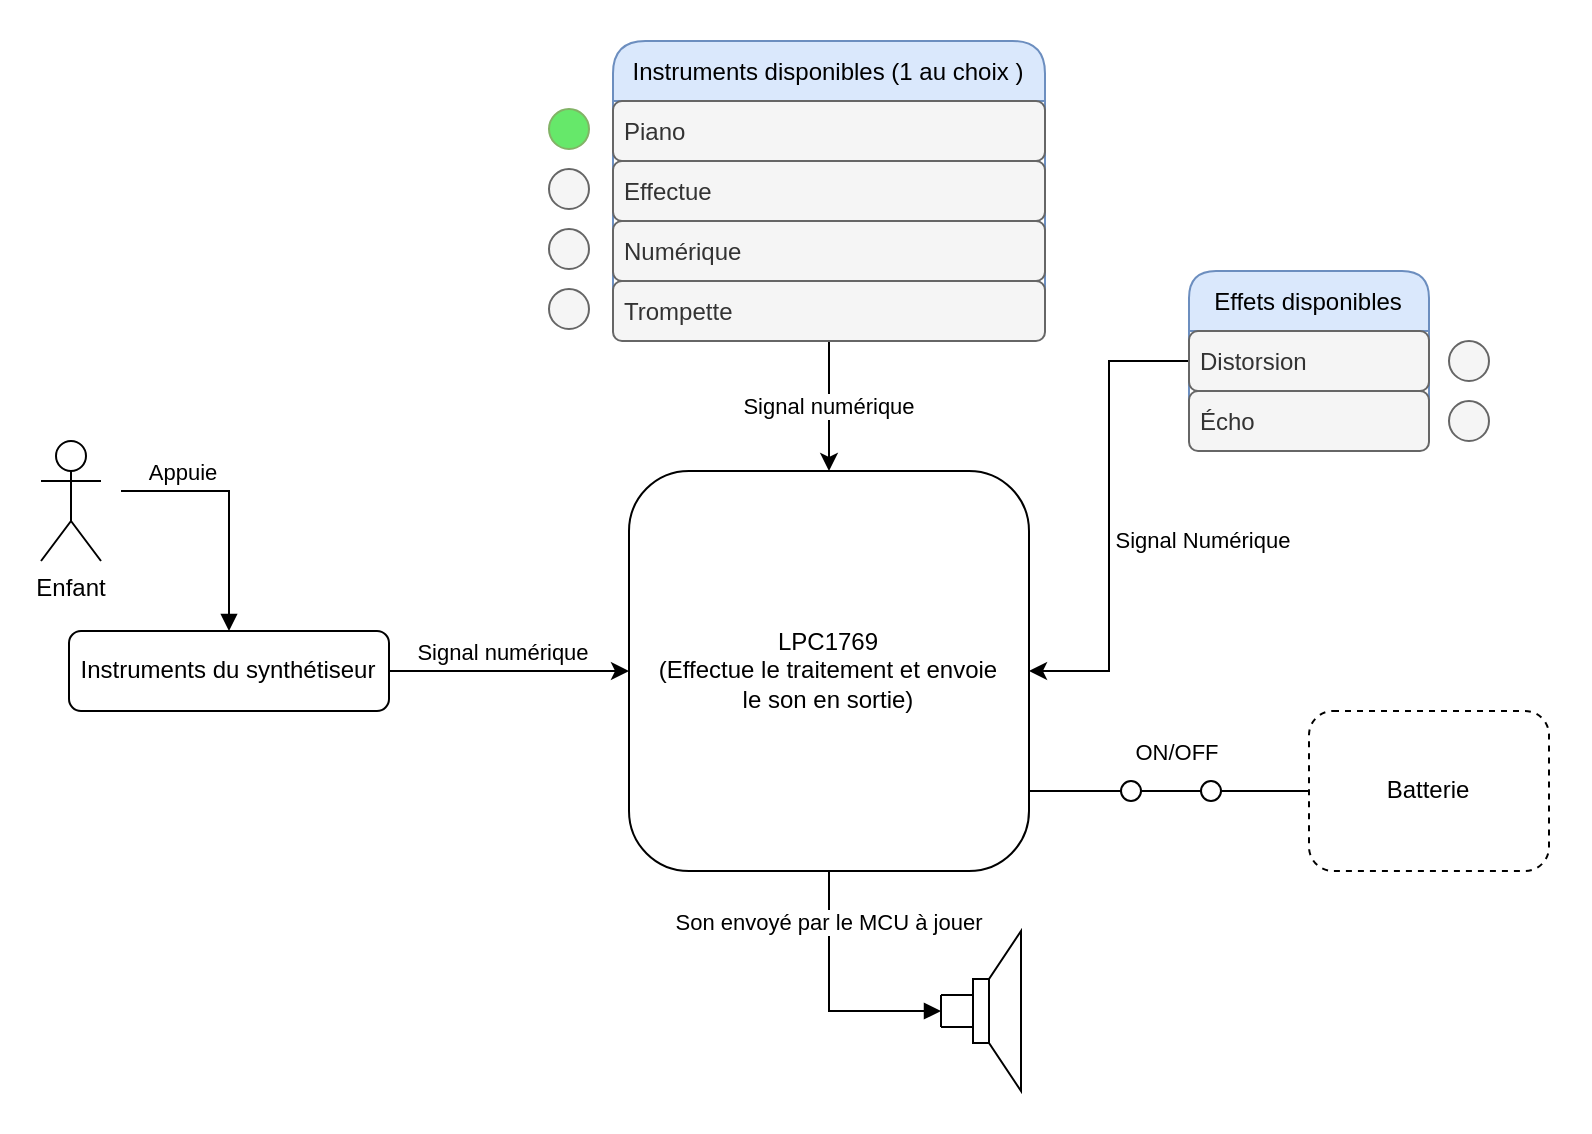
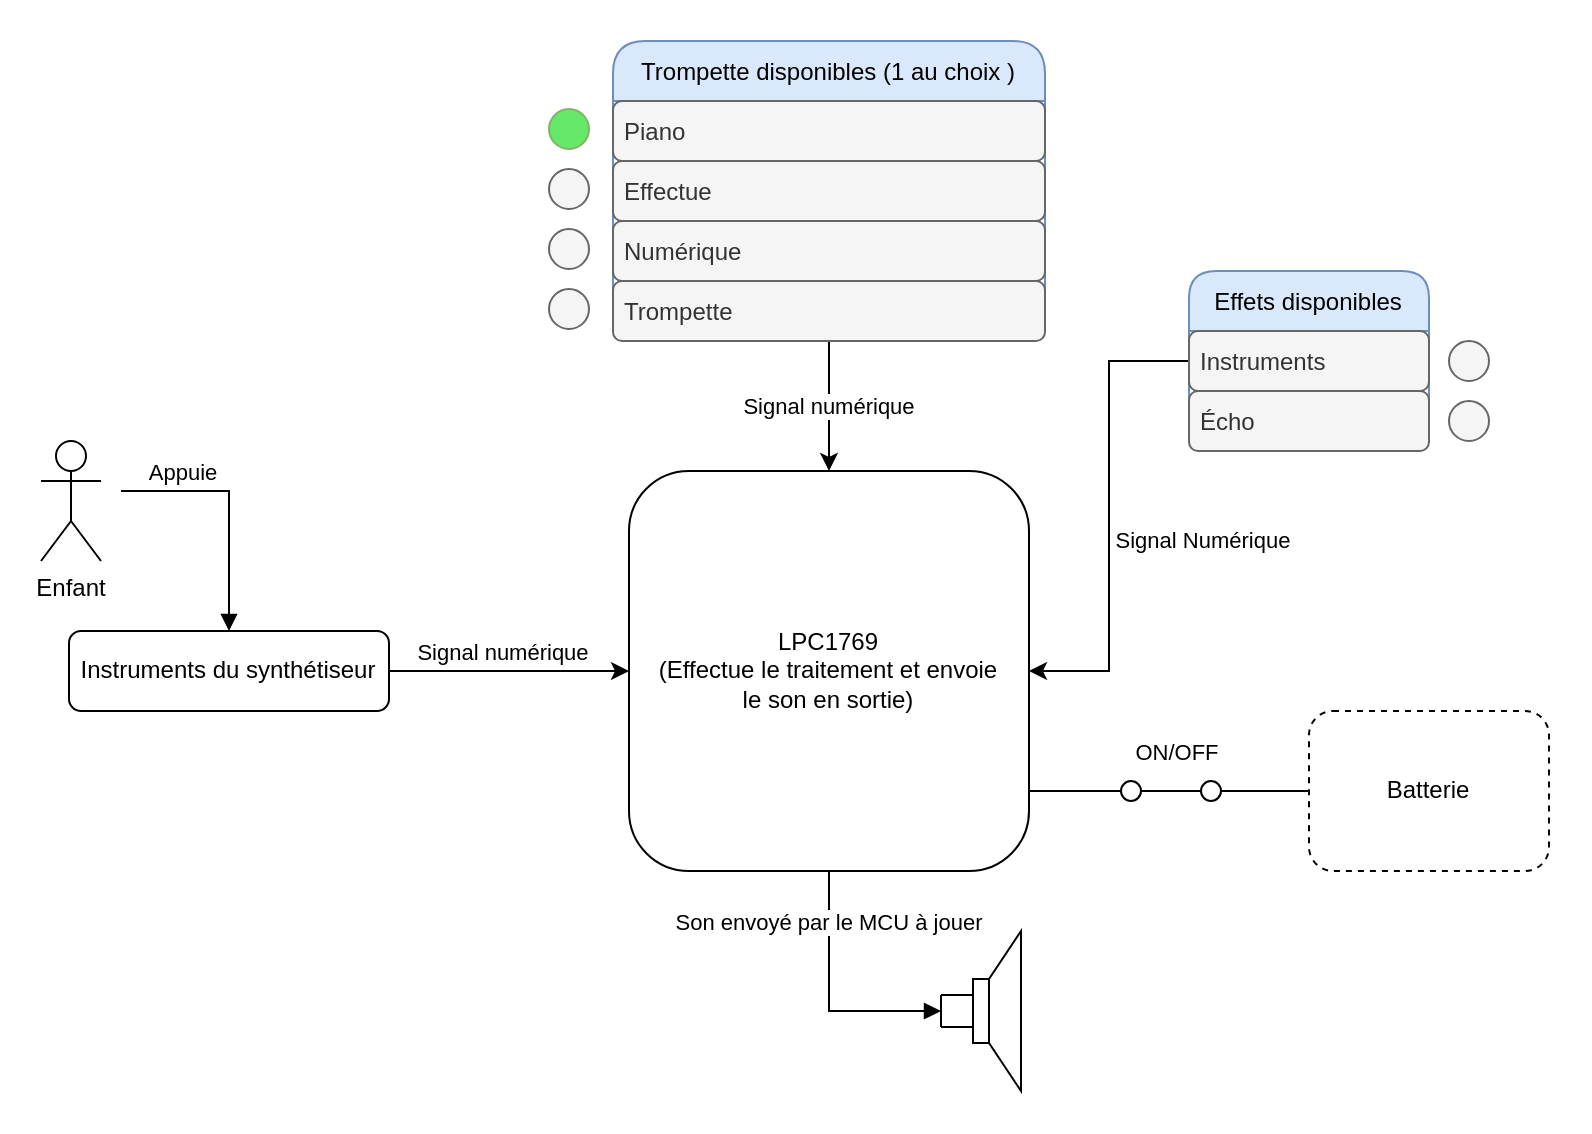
node "Instruments disponibles (1 au choix )": label "Instruments disponibles (1 au choix )" -> "Trompette disponibles (1 au choix )"
node "Distorsion": label "Distorsion" -> "Instruments"
